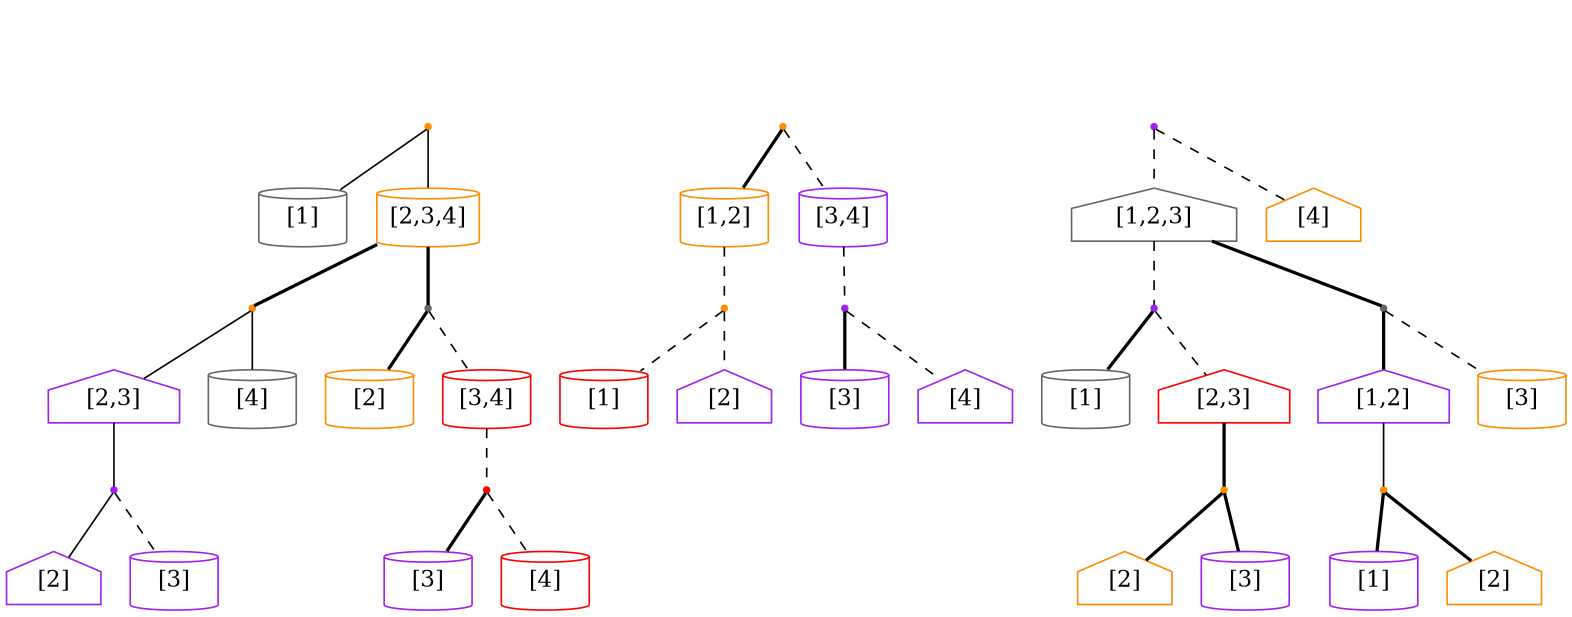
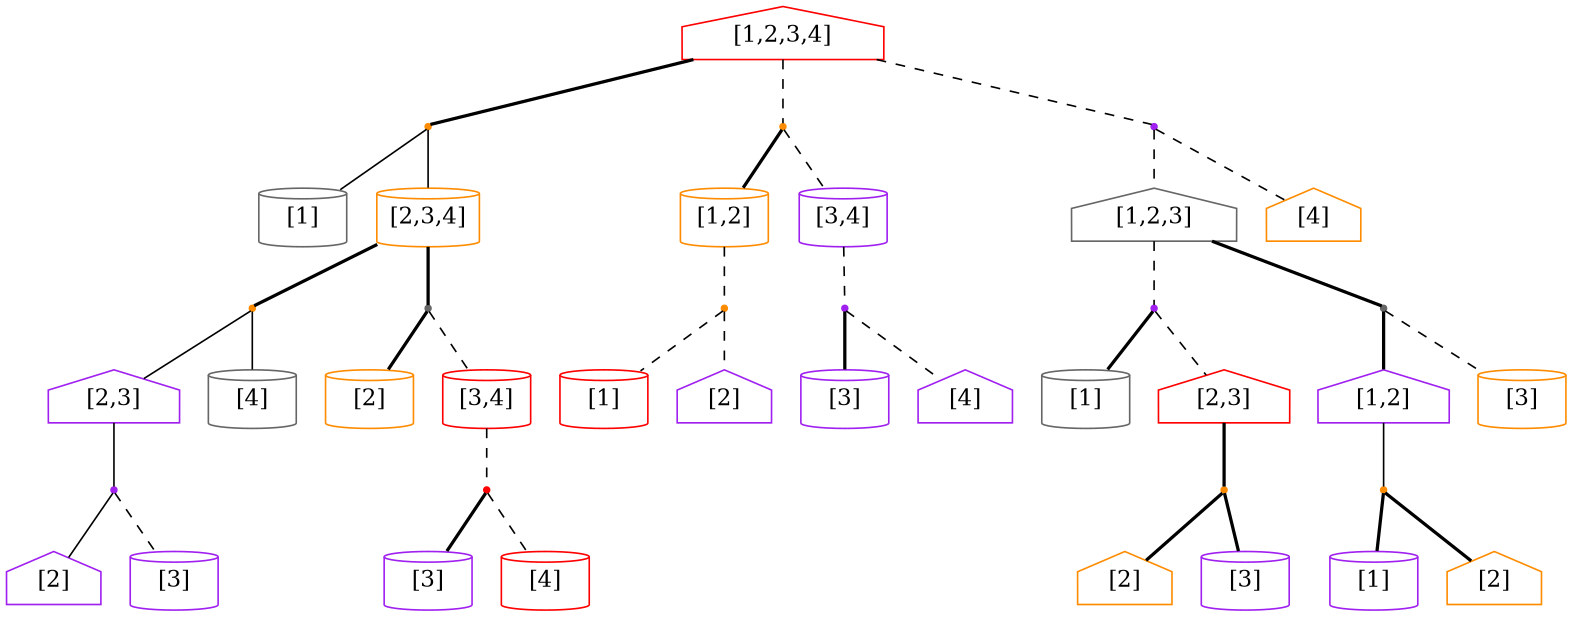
node "[1,2,3,4]": added
